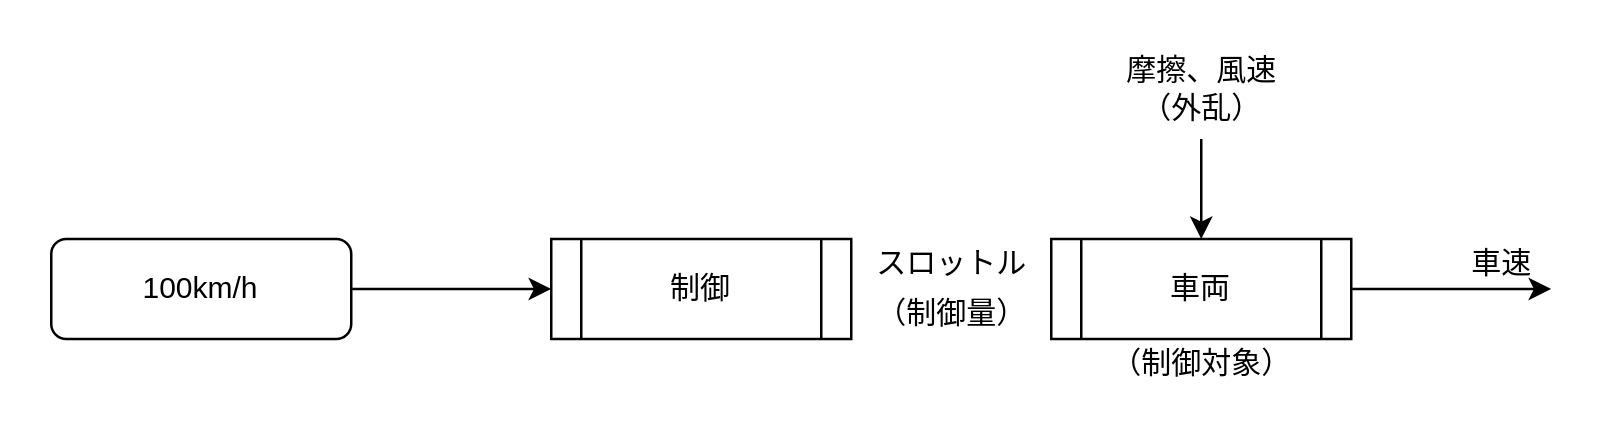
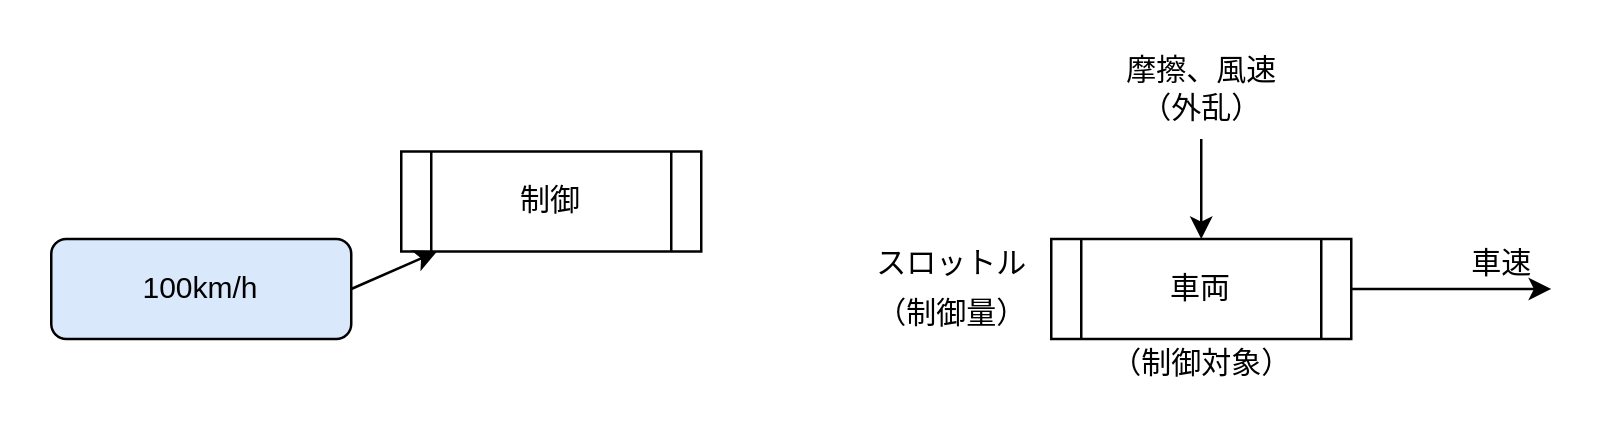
node "100km/h": fillcolor #ffffff -> #dae8fc
node "制御": moved (701, 289) -> (551, 201)
